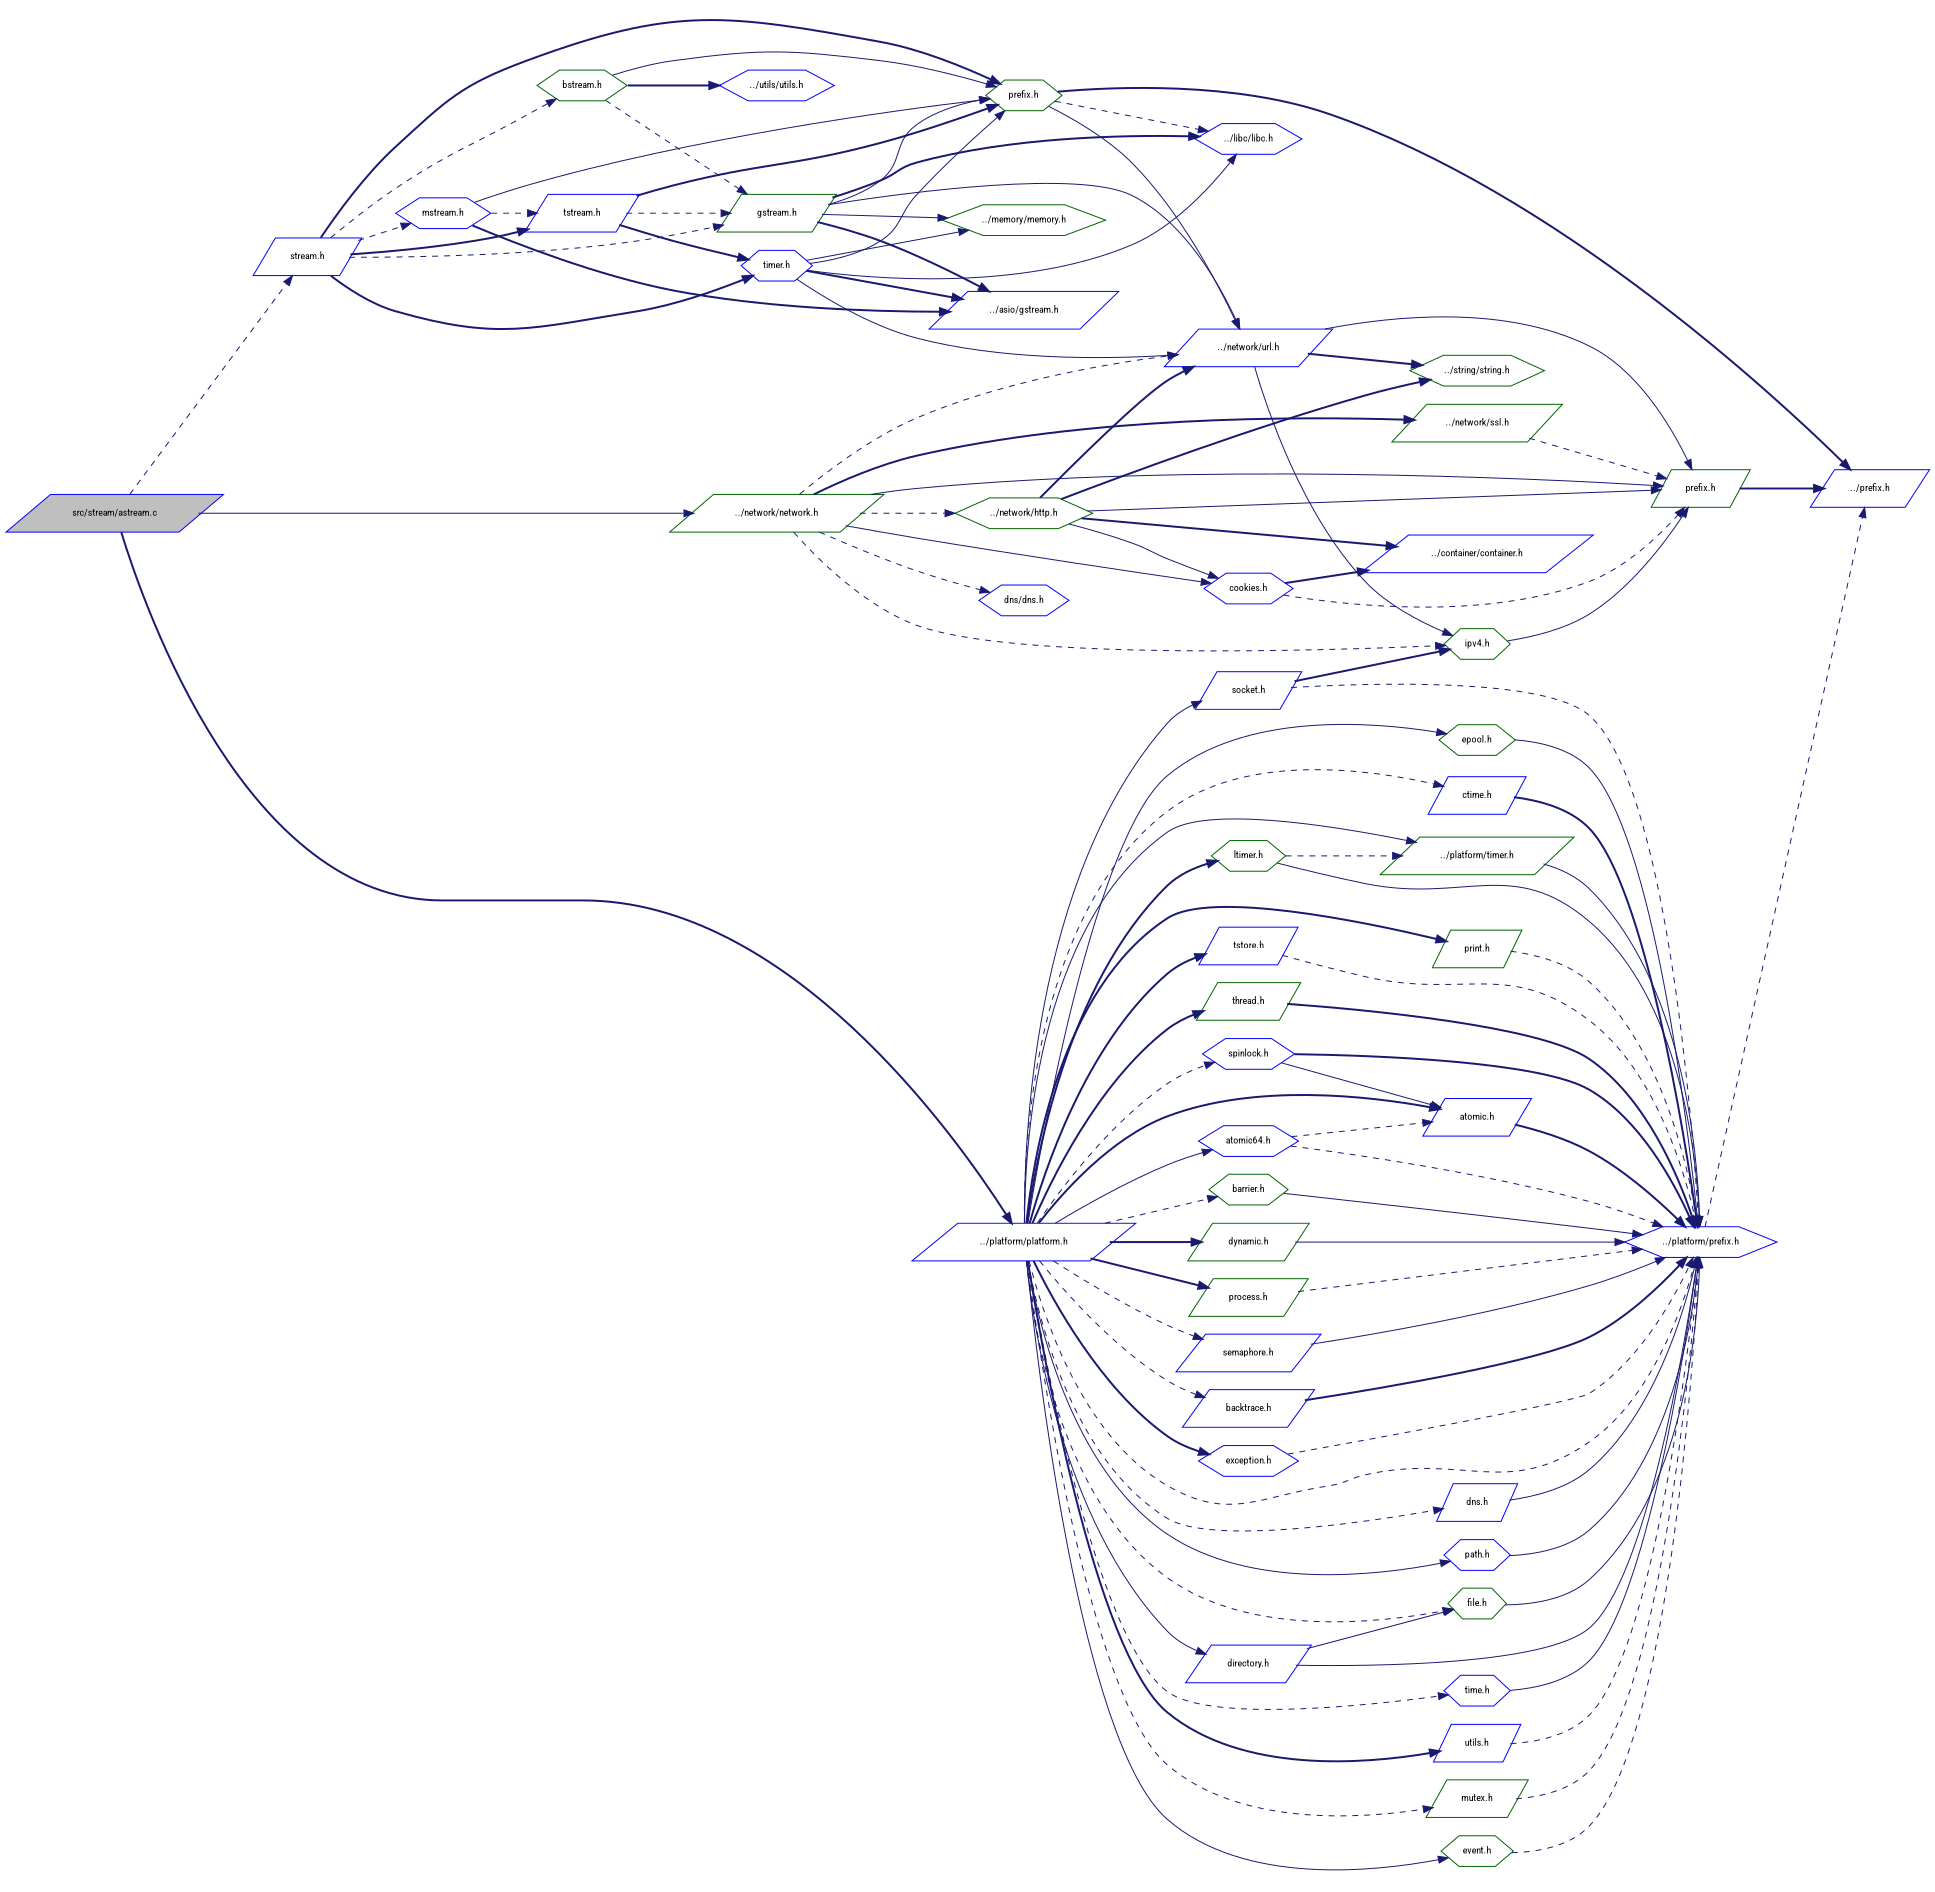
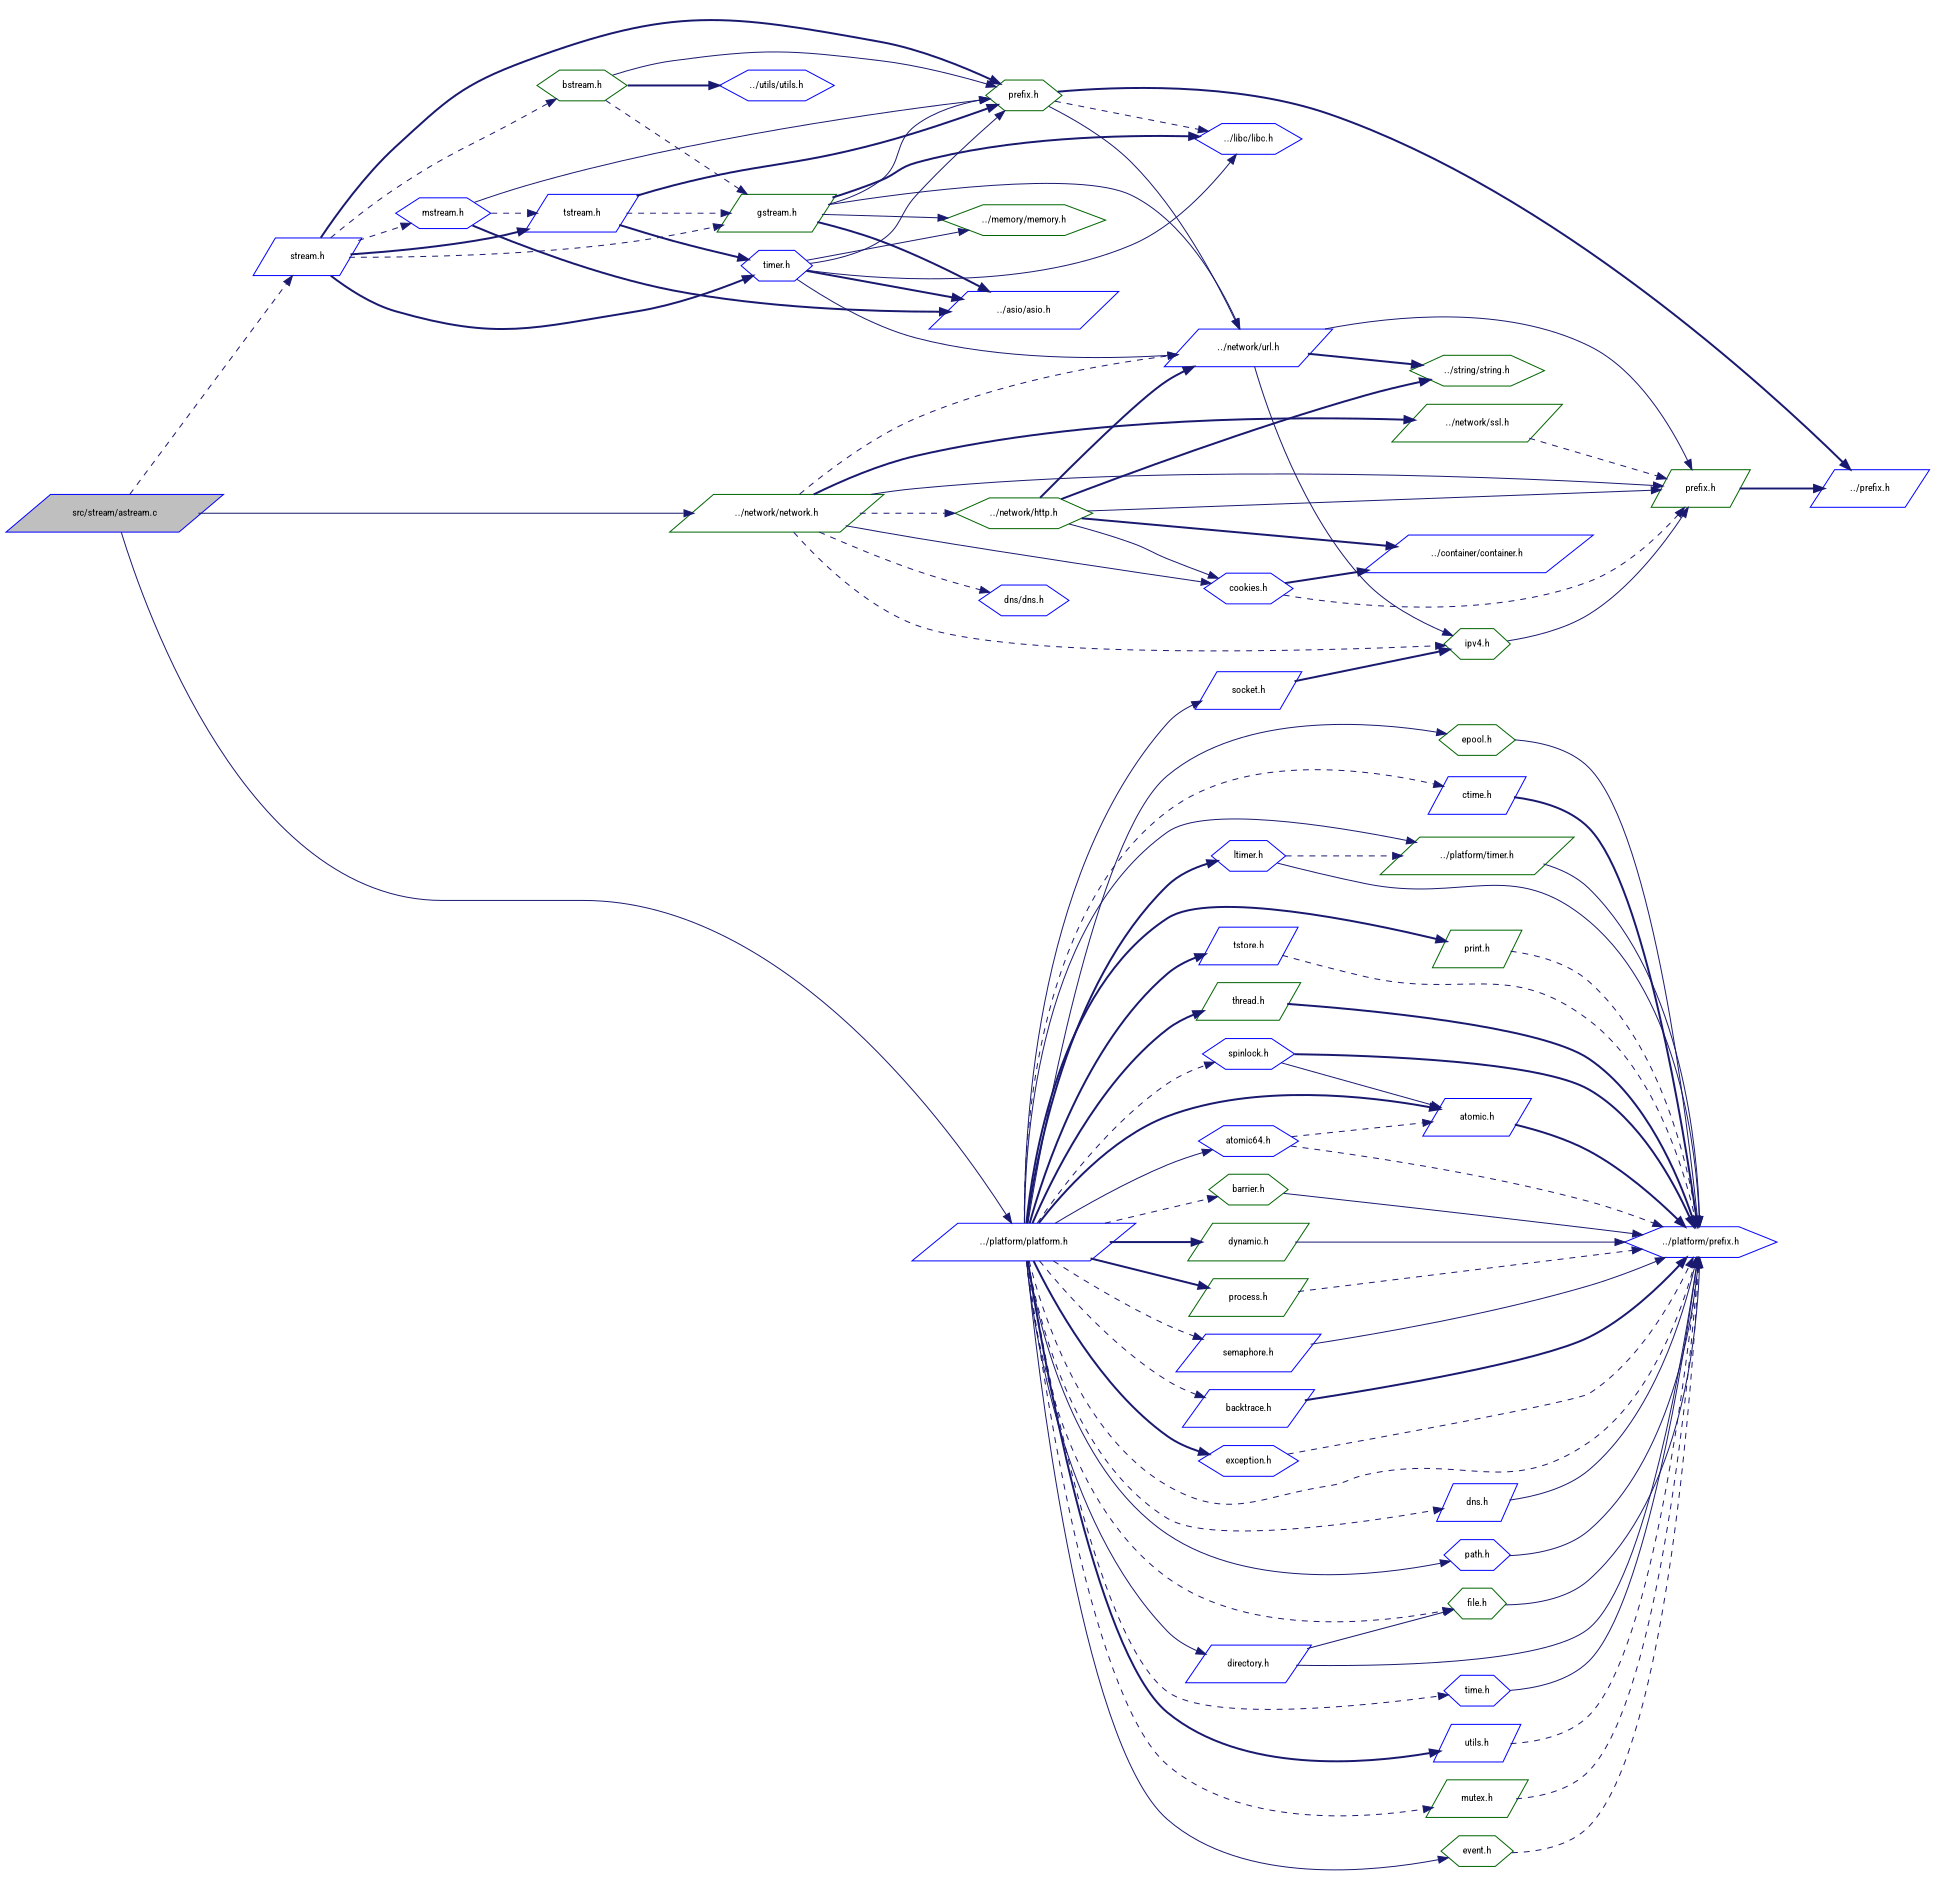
node "../asio/gstream.h": label "../asio/gstream.h" -> "../asio/asio.h"
edge "socket.h" -> "../platform/prefix.h": removed
node "ltimer.h": color darkgreen -> blue
edge "../platform/prefix.h" -> "../prefix.h": removed
edge "src/stream/astream.c" -> "../platform/platform.h": style bold -> solid
